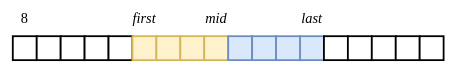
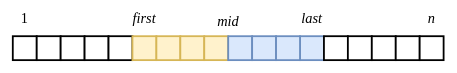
node "8": label "8" -> "1"
node "mid": moved (216, 18) -> (228, 21)
node "n": added
